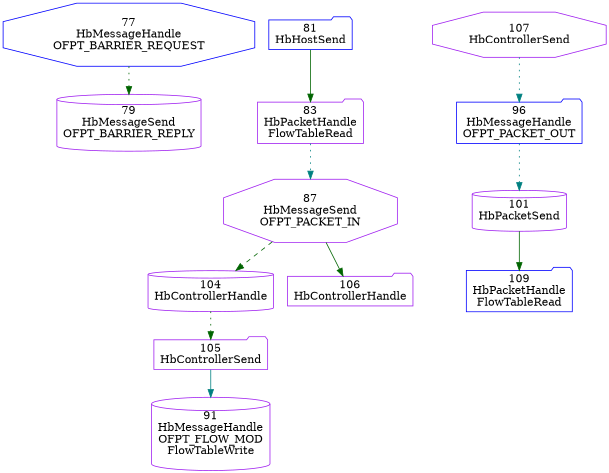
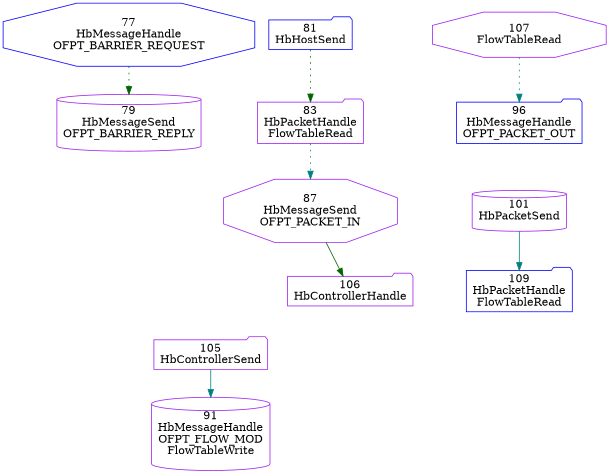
node "107 HbControllerSend": label "107 HbControllerSend" -> "107 FlowTableRead"
edge "81 HbHostSend" -> "83 HbPacketHandle FlowTableRead": style solid -> dotted
edge "96 HbMessageHandle OFPT_PACKET_OUT" -> "101 HbPacketSend": removed
edge "101 HbPacketSend" -> "109 HbPacketHandle FlowTableRead": color darkgreen -> teal
node "104 HbControllerHandle": removed
